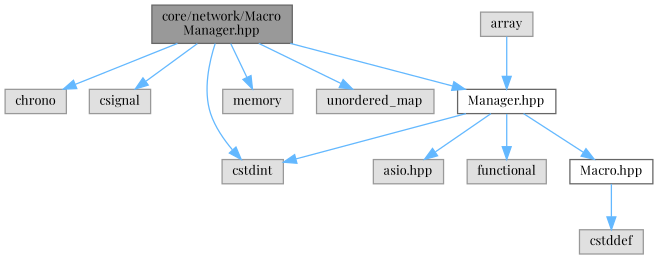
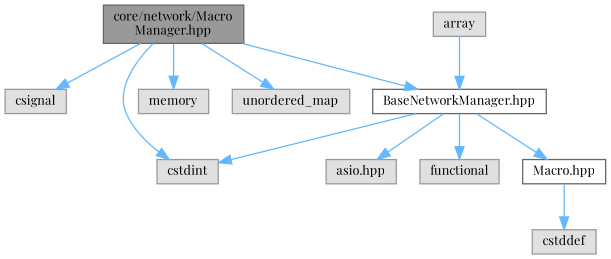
node "chrono": removed
node "Manager.hpp": label "Manager.hpp" -> "BaseNetworkManager.hpp"
